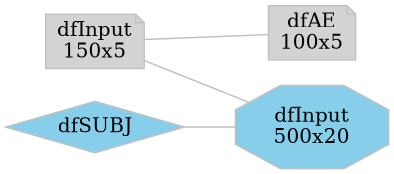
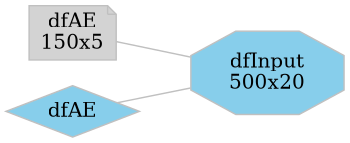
node "dfAE 100x5": removed
node "dfInput 150x5": label "dfInput 150x5" -> "dfAE 150x5"
node "dfSUBJ": label "dfSUBJ" -> "dfAE"
